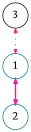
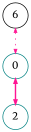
node "3": label "3" -> "6"
node "1": label "1" -> "0"
